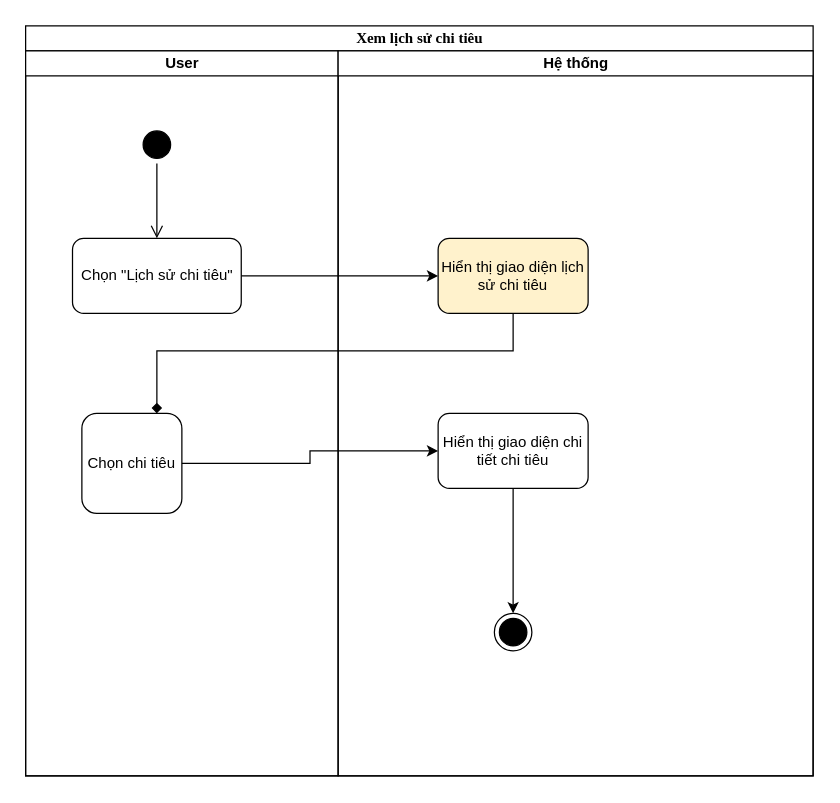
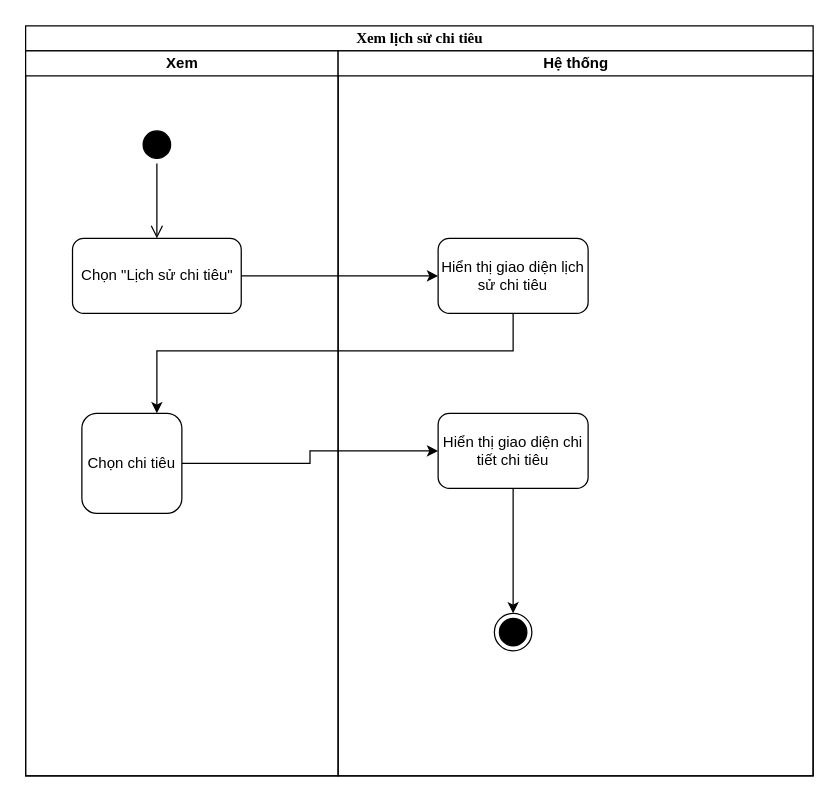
node "User": label "User" -> "Xem"
node "Hiển thị giao diện lịch sử chi tiêu": fillcolor #fff2cc -> #ffffff
edge "Hiển thị giao diện lịch sử chi tiêu" -> "Chọn chi tiêu": arrowhead diamond -> classic
